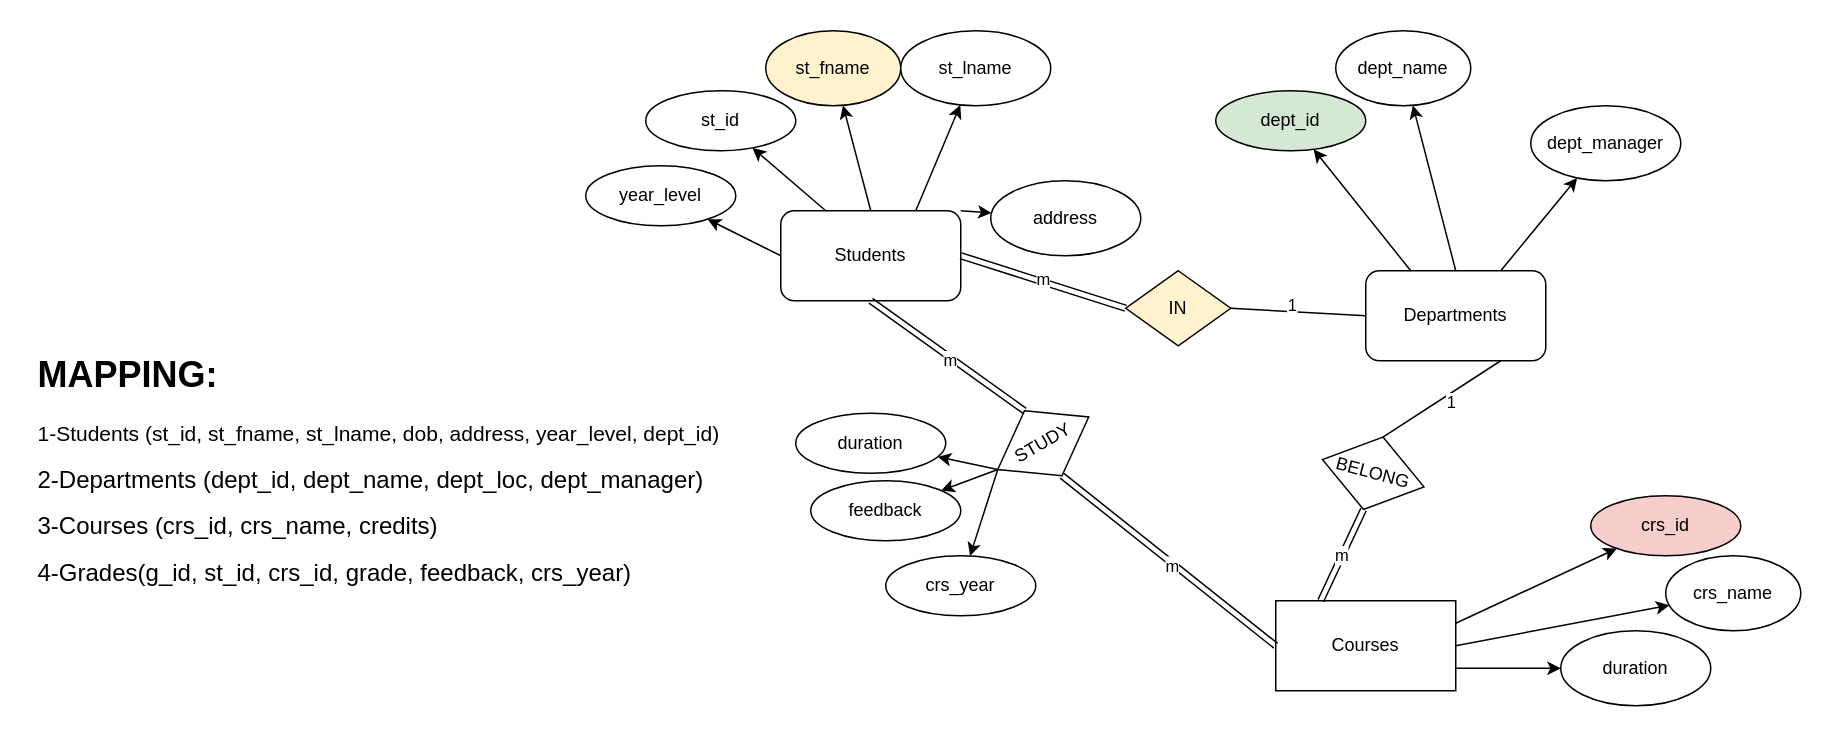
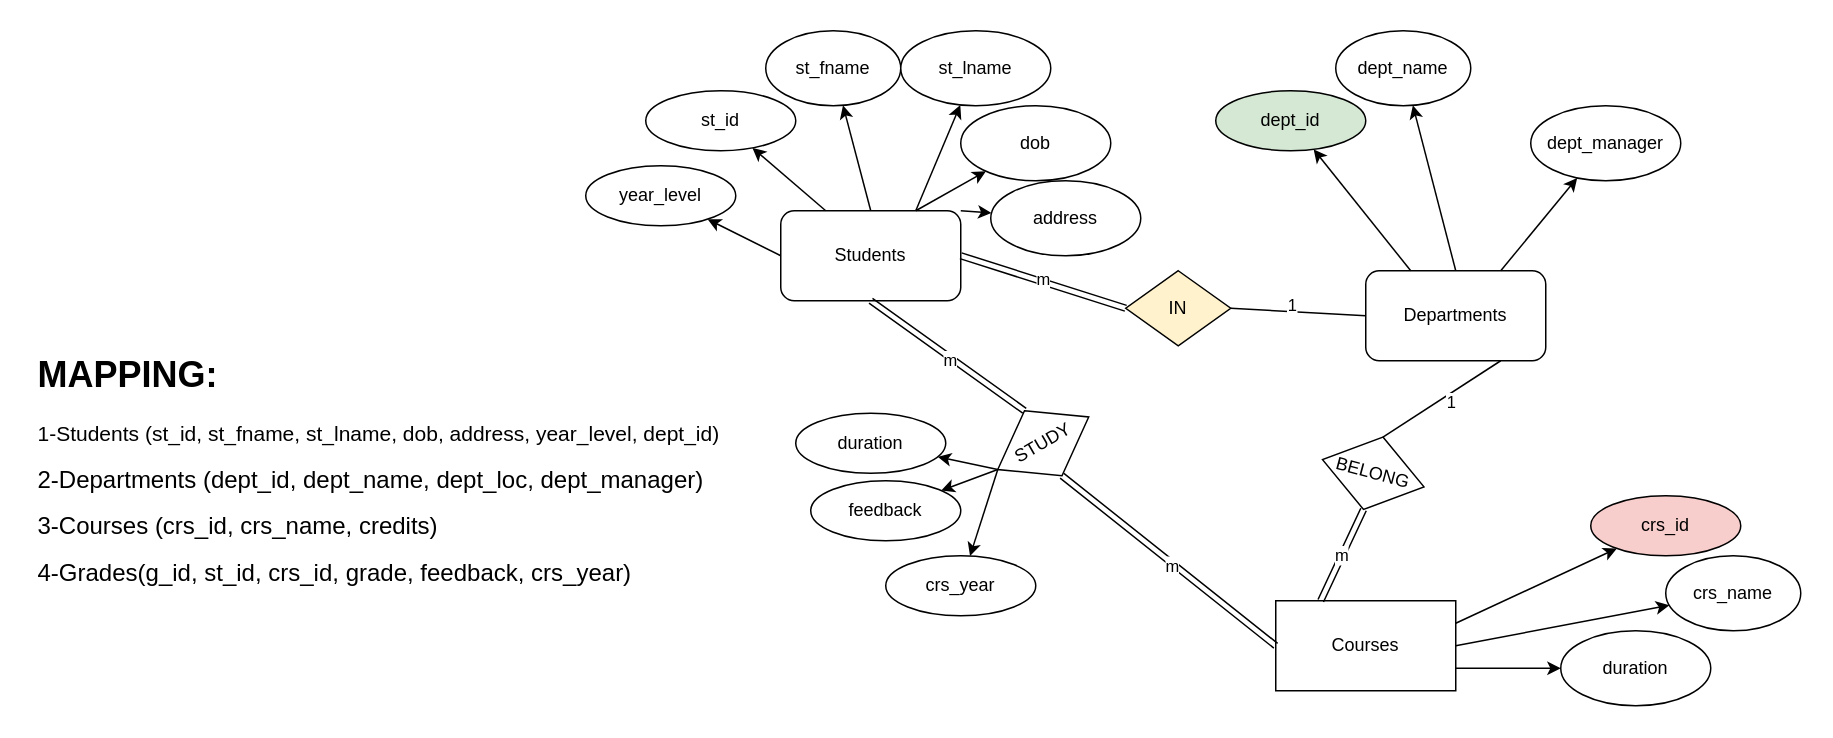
node "st_fname": fillcolor #fff2cc -> #ffffff
node "dob": added
edge "Students" -> "dob": added
